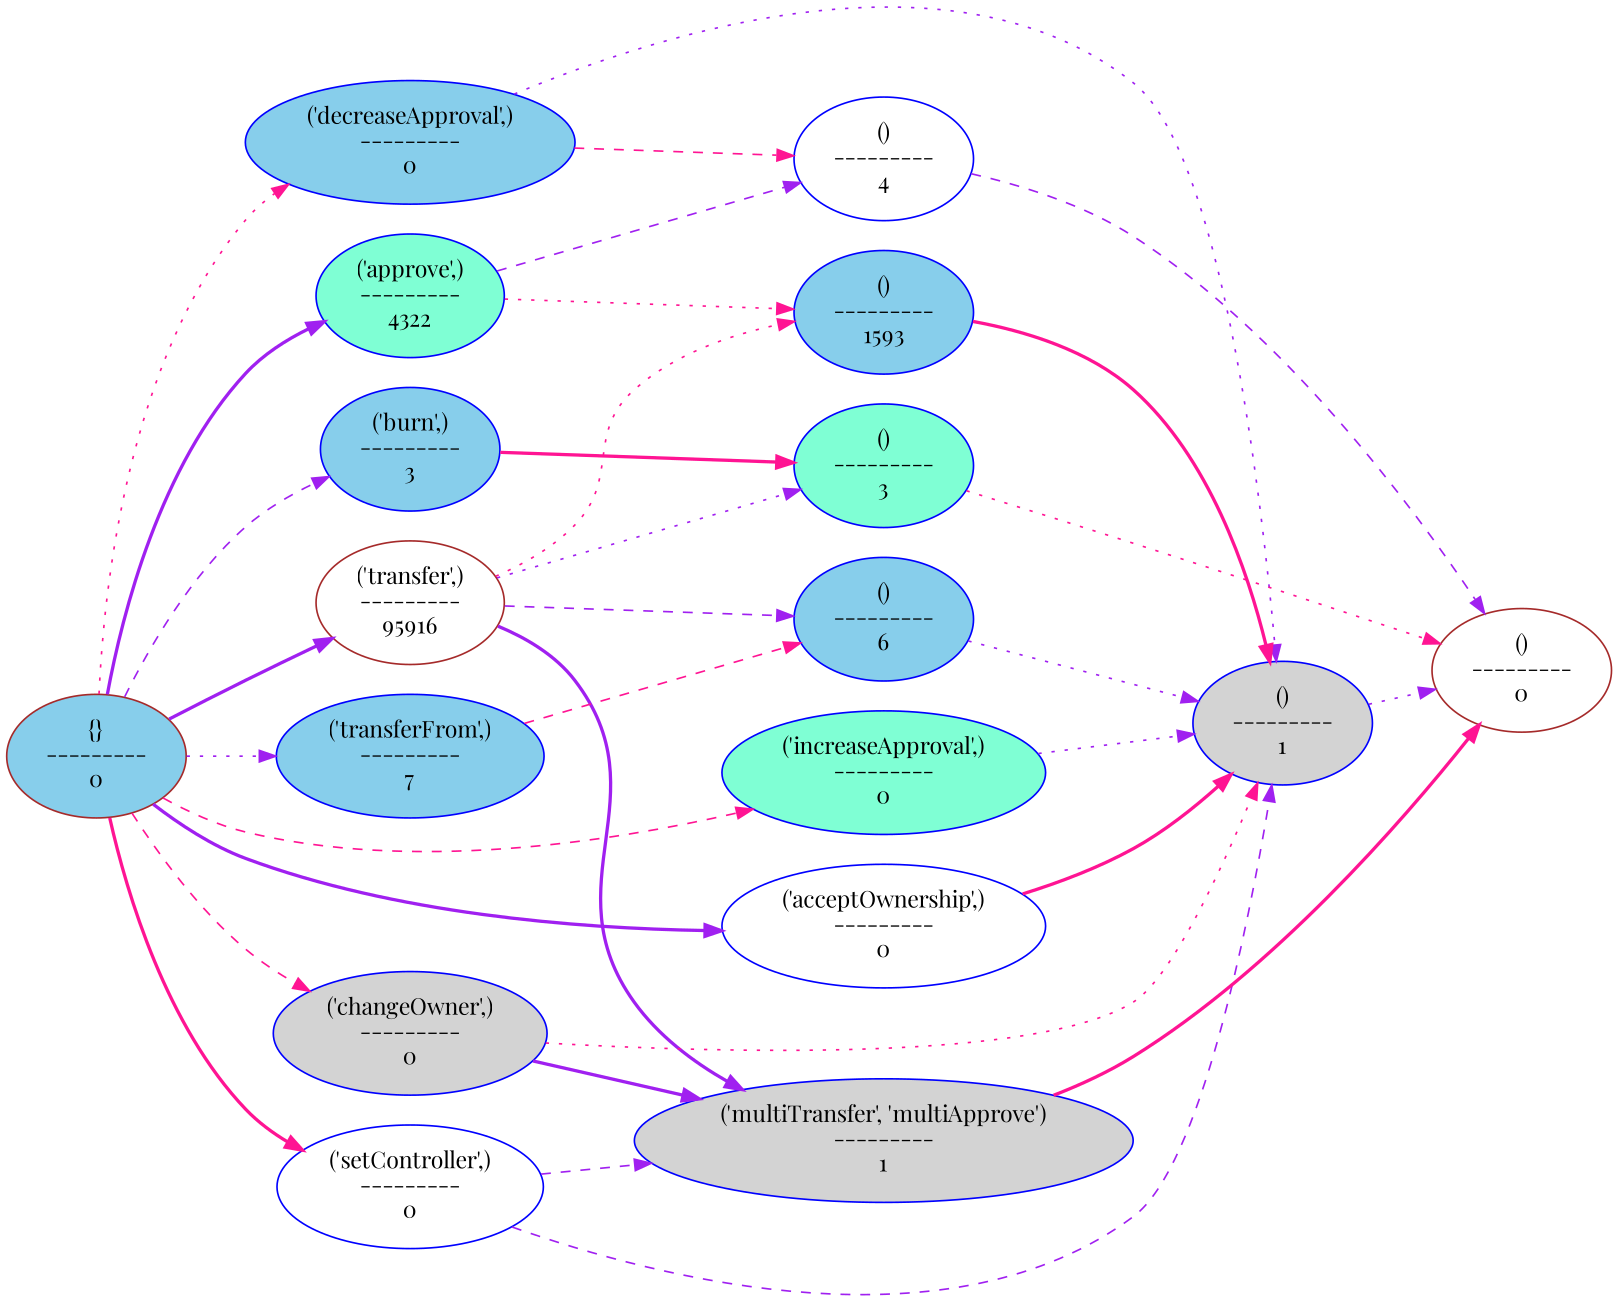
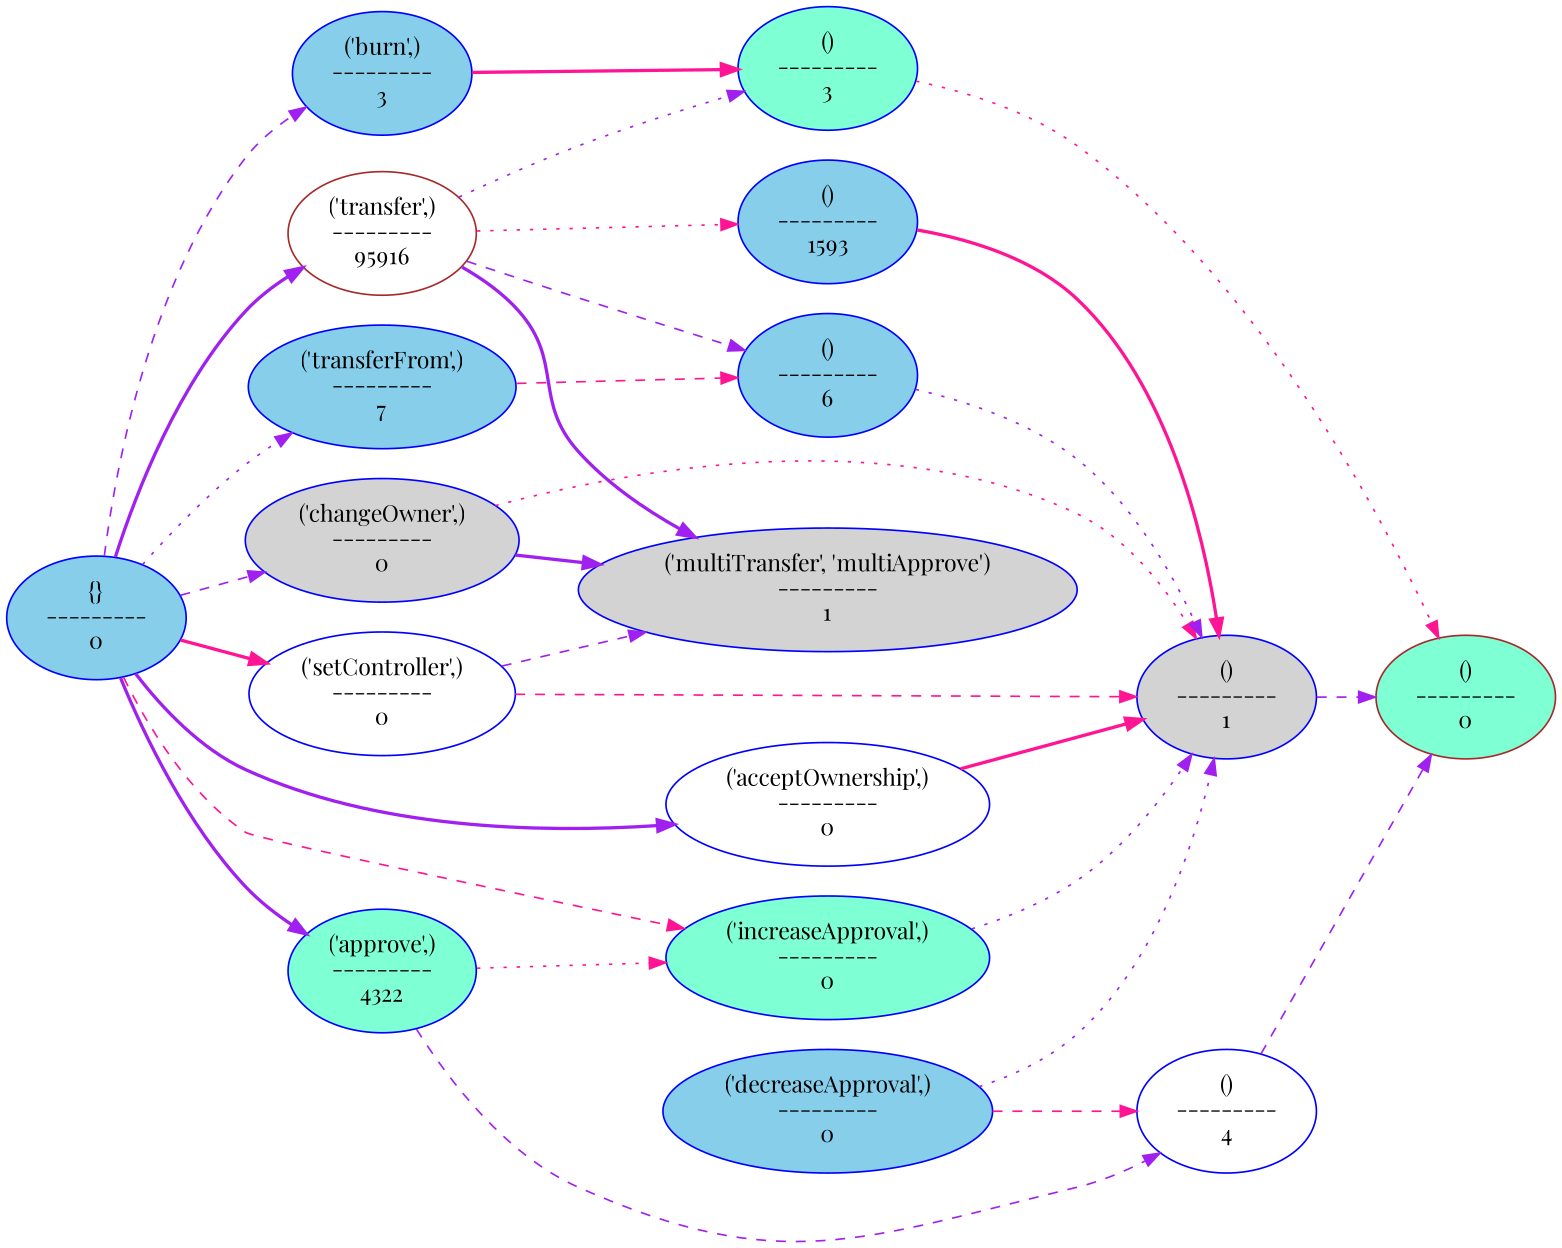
edge "('approve',) --------- 4322" -> "() --------- 1593": now "('approve',) --------- 4322" -> "('increaseApproval',) --------- 0"
edge "{} --------- 0" -> "('decreaseApproval',) --------- 0": removed
node "() --------- 0": fillcolor white -> aquamarine
edge "() --------- 1" -> "() --------- 0": style dotted -> dashed
node "{} --------- 0": color brown -> blue
edge "{} --------- 0" -> "('changeOwner',) --------- 0": color deeppink -> purple
edge "('multiTransfer', 'multiApprove') --------- 1" -> "() --------- 0": removed
edge "('setController',) --------- 0" -> "() --------- 1": color purple -> deeppink
